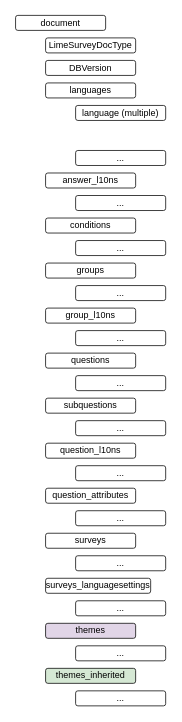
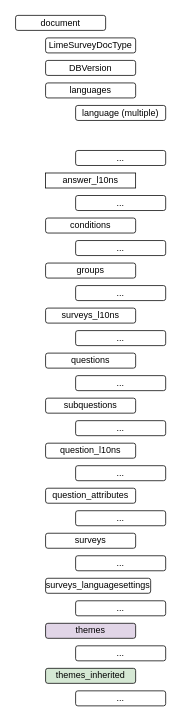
node "answer_l10ns": shape rounded rectangle -> rectangle
node "group_l10ns": label "group_l10ns" -> "surveys_l10ns"
